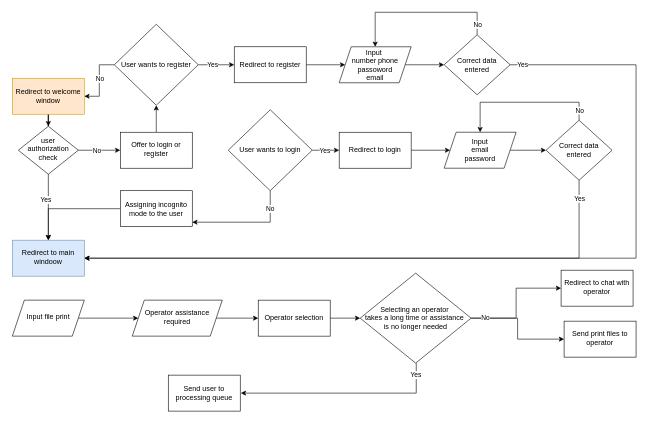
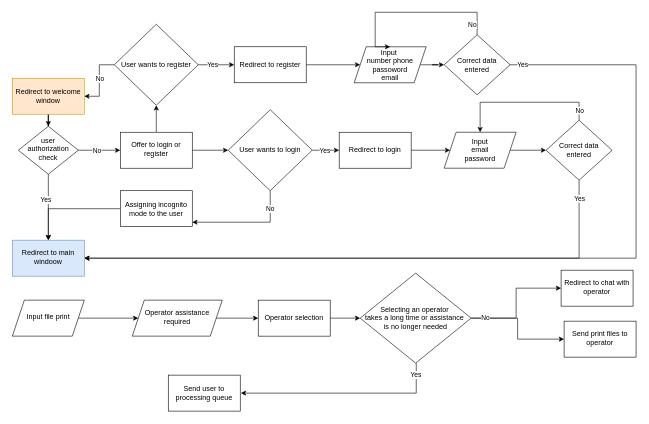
node "Input number phone passoword email": moved (375, 65) -> (390, 65)
edge "Offer to login or register" -> "User wants to login": added
